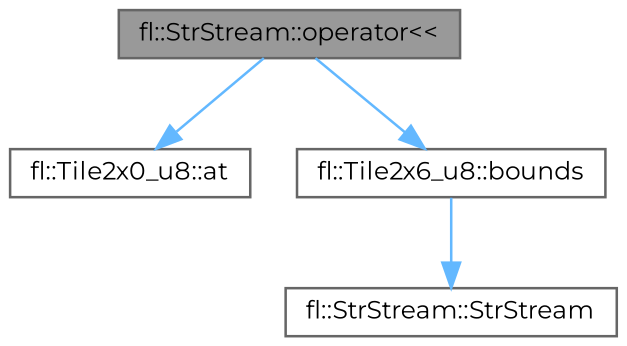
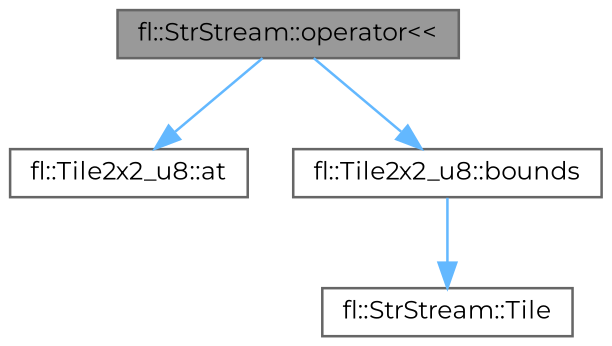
node "fl::Tile2x0_u8::at": label "fl::Tile2x0_u8::at" -> "fl::Tile2x2_u8::at"
node "fl::Tile2x6_u8::bounds": label "fl::Tile2x6_u8::bounds" -> "fl::Tile2x2_u8::bounds"
node "fl::StrStream::StrStream": label "fl::StrStream::StrStream" -> "fl::StrStream::Tile"
